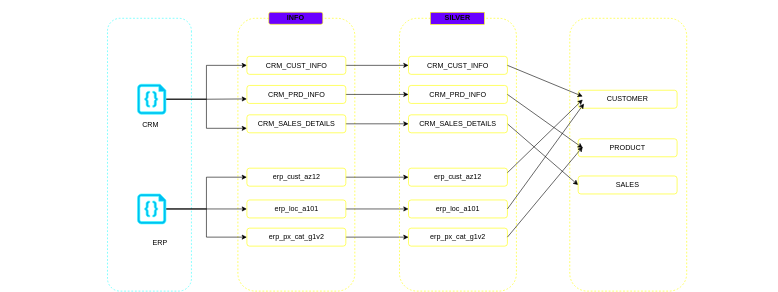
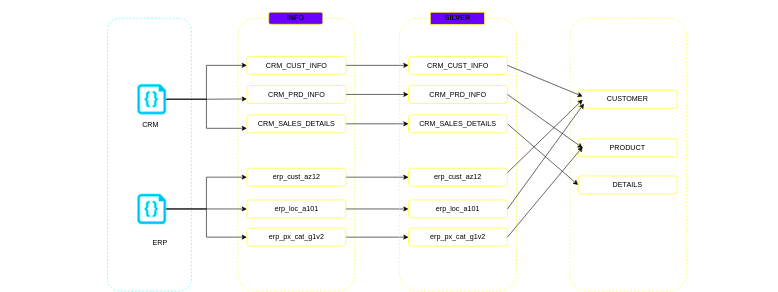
node "SALES": label "SALES" -> "DETAILS"
